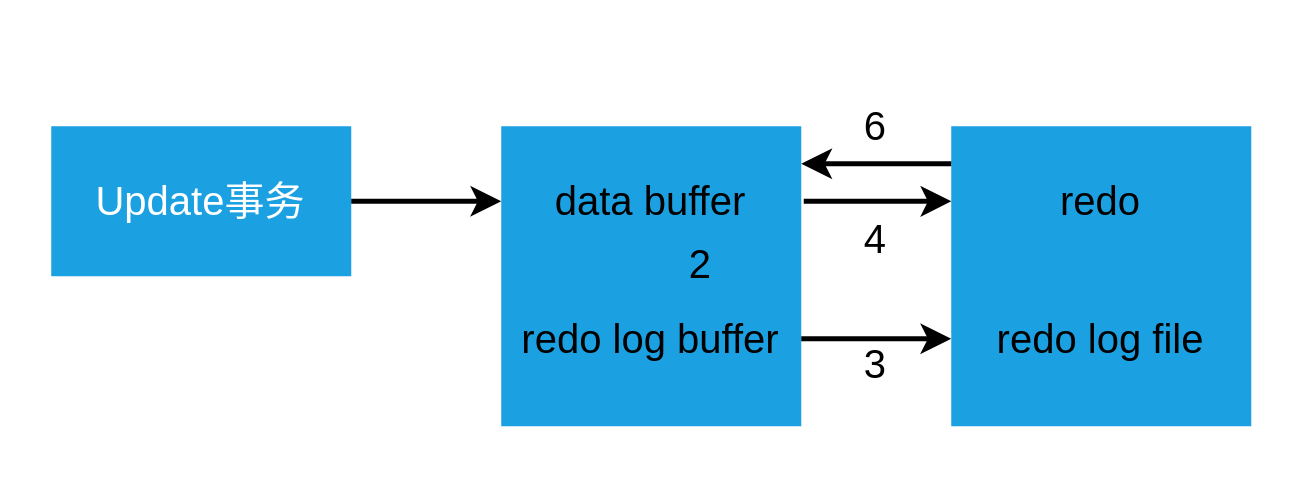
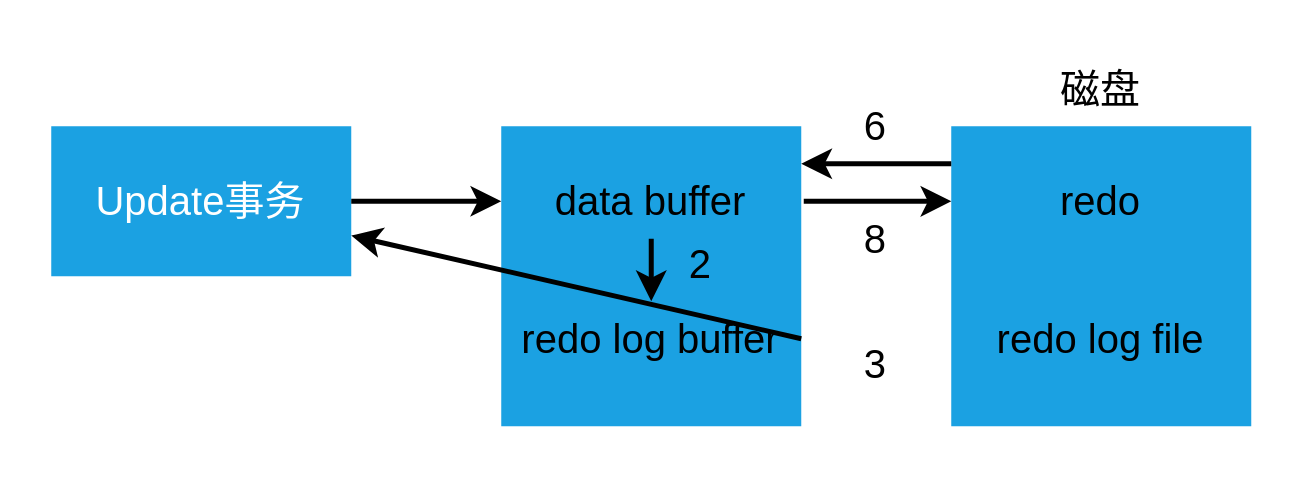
node "磁盘": added
node "4": label "4" -> "8"
edge "data buffer" -> "redo log buffer": added
edge "redo log buffer" -> "redo log file": now "redo log buffer" -> "Update事务"
